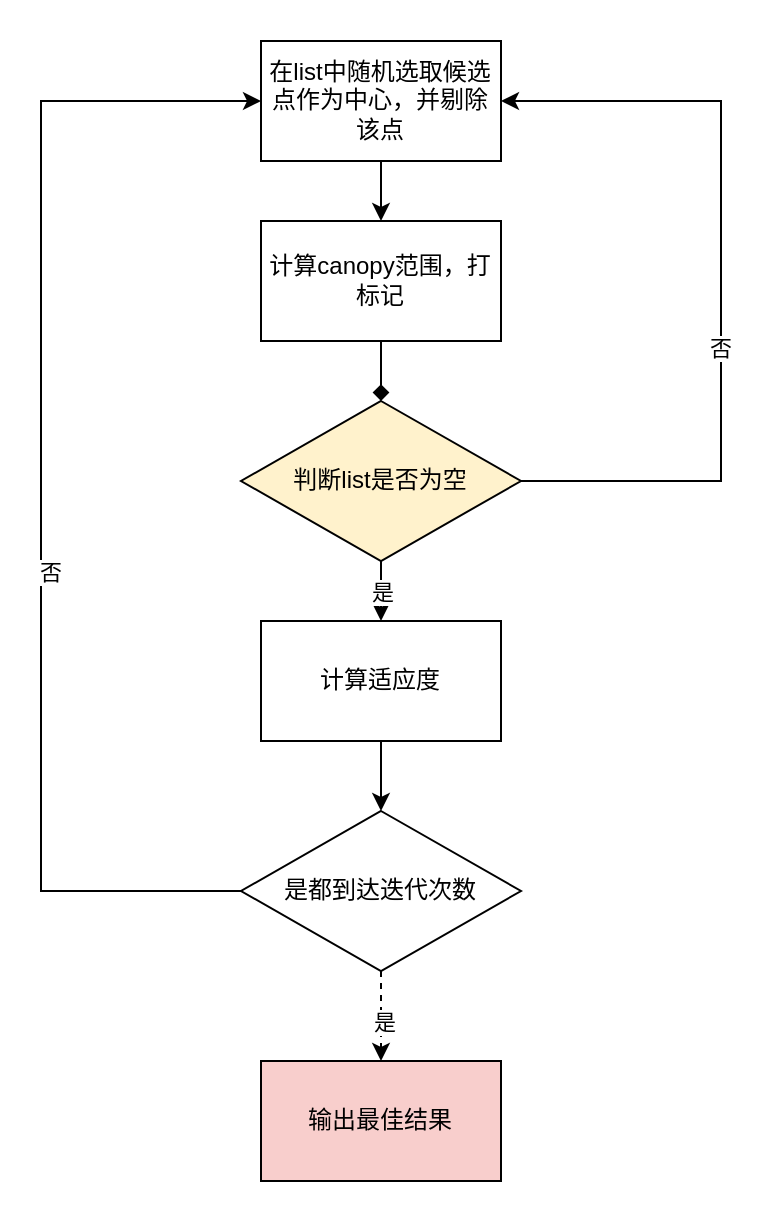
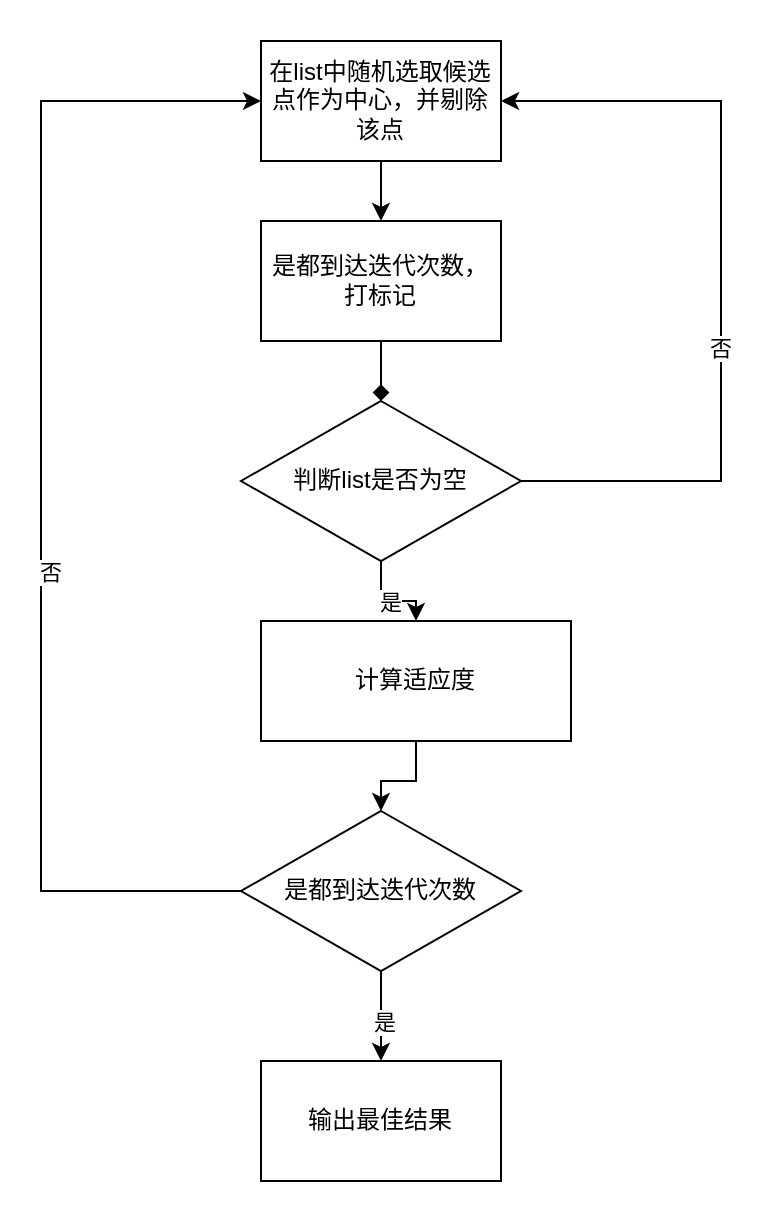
node "计算canopy范围，打标记": label "计算canopy范围，打标记" -> "是都到达迭代次数，打标记"
node "判断list是否为空": fillcolor #fff2cc -> #ffffff
node "计算适应度": size 240x120 -> 310x120
edge "是都到达迭代次数" -> "输出最佳结果": style dashed -> solid
node "输出最佳结果": fillcolor #f8cecc -> #ffffff
